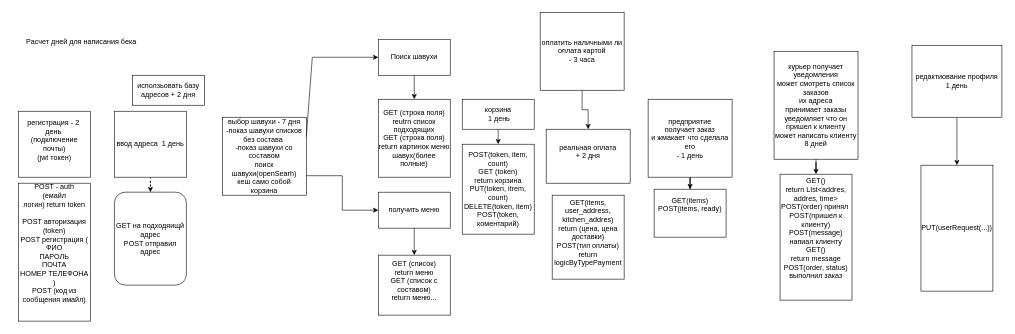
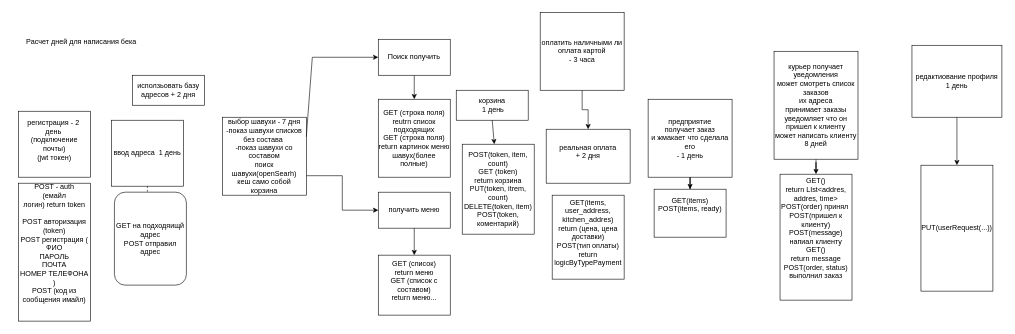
node "Поиск шавухи": label "Поиск шавухи" -> "Поиск получить"
node "корзина 1 день": moved (498, 114) -> (492, 105)
node "ввод адреса 1 день": moved (150, 144) -> (147, 153)
